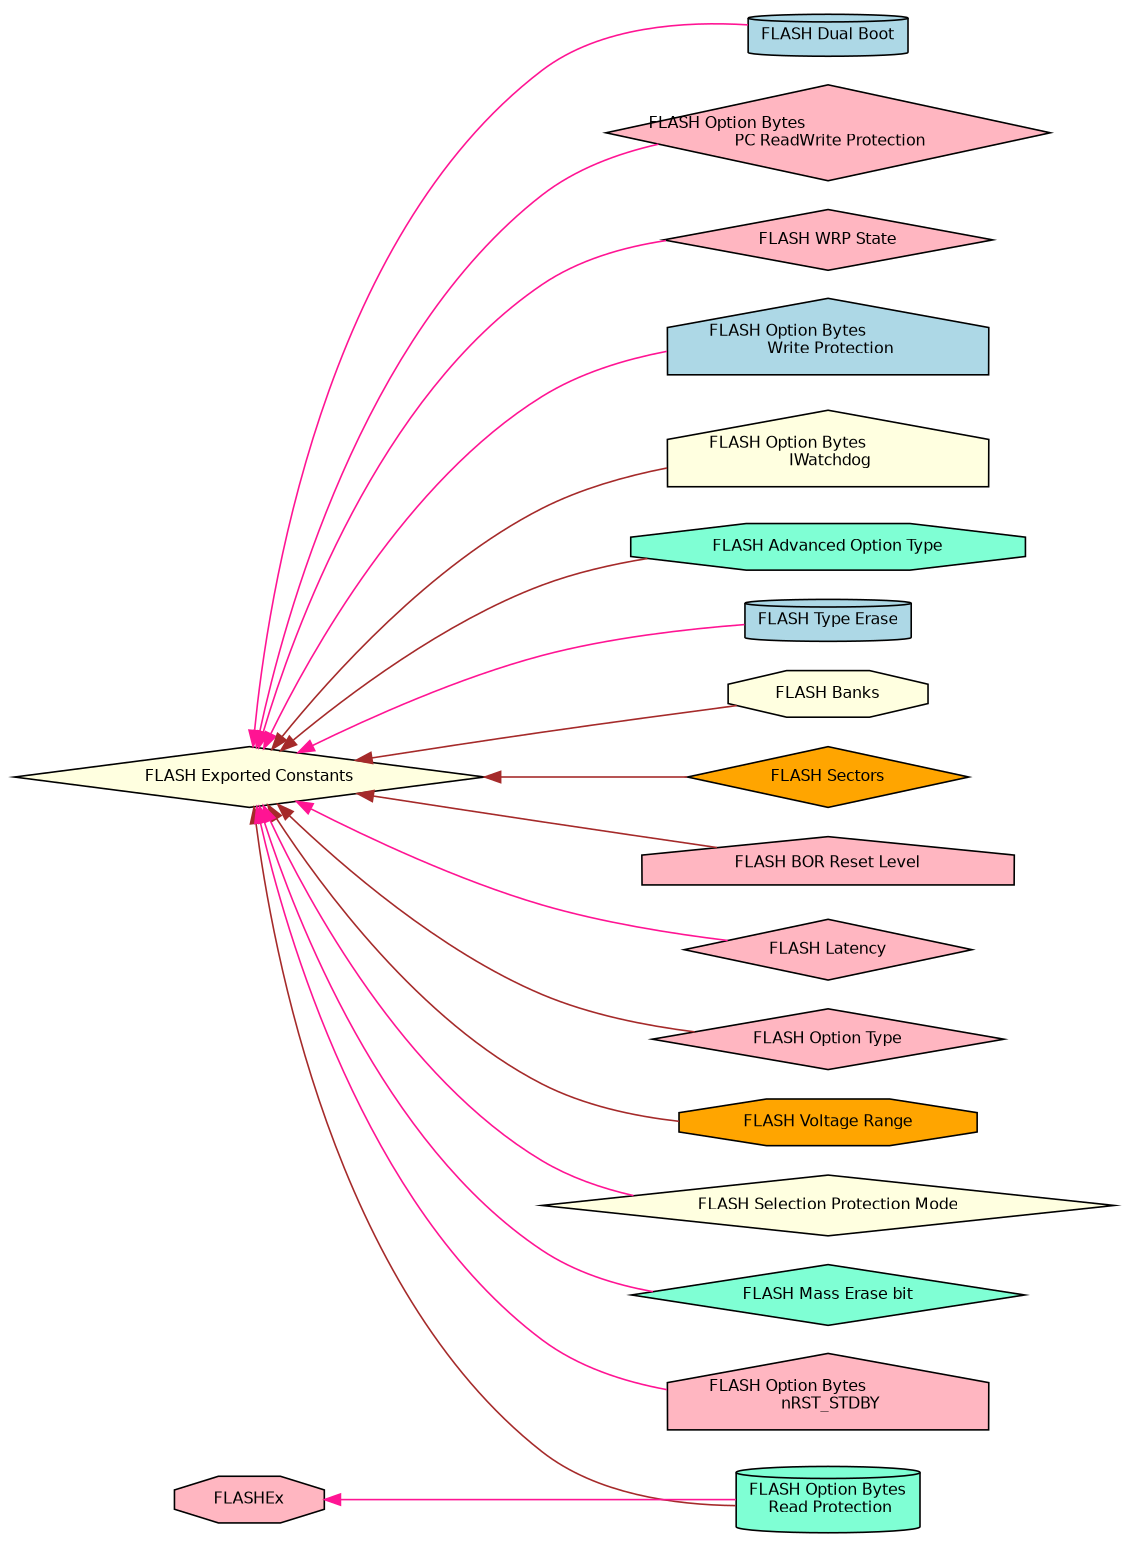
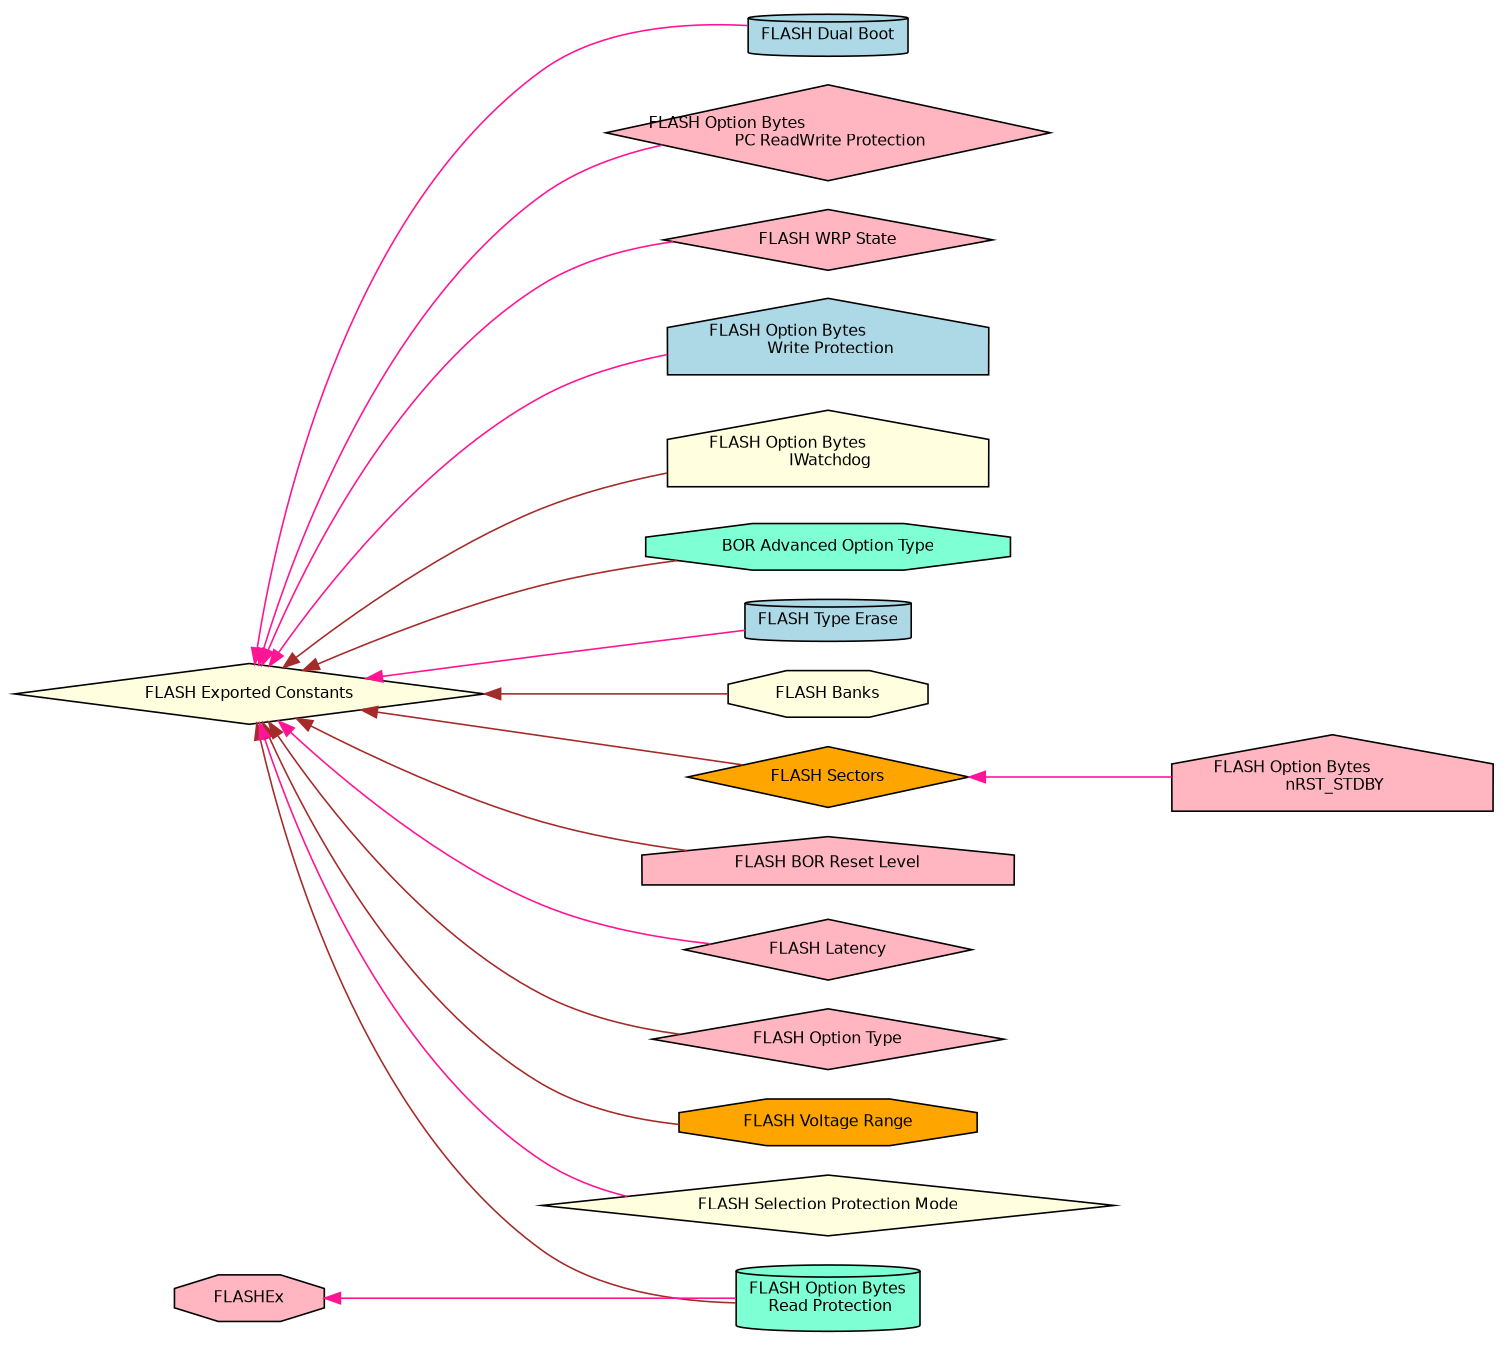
node "FLASH Advanced Option Type": label "FLASH Advanced Option Type" -> "BOR Advanced Option Type"
edge "FLASH Option Bytes nRST_STDBY" -> "FLASH Exported Constants": now "FLASH Option Bytes nRST_STDBY" -> "FLASH Sectors"
node "FLASH Mass Erase bit": removed
